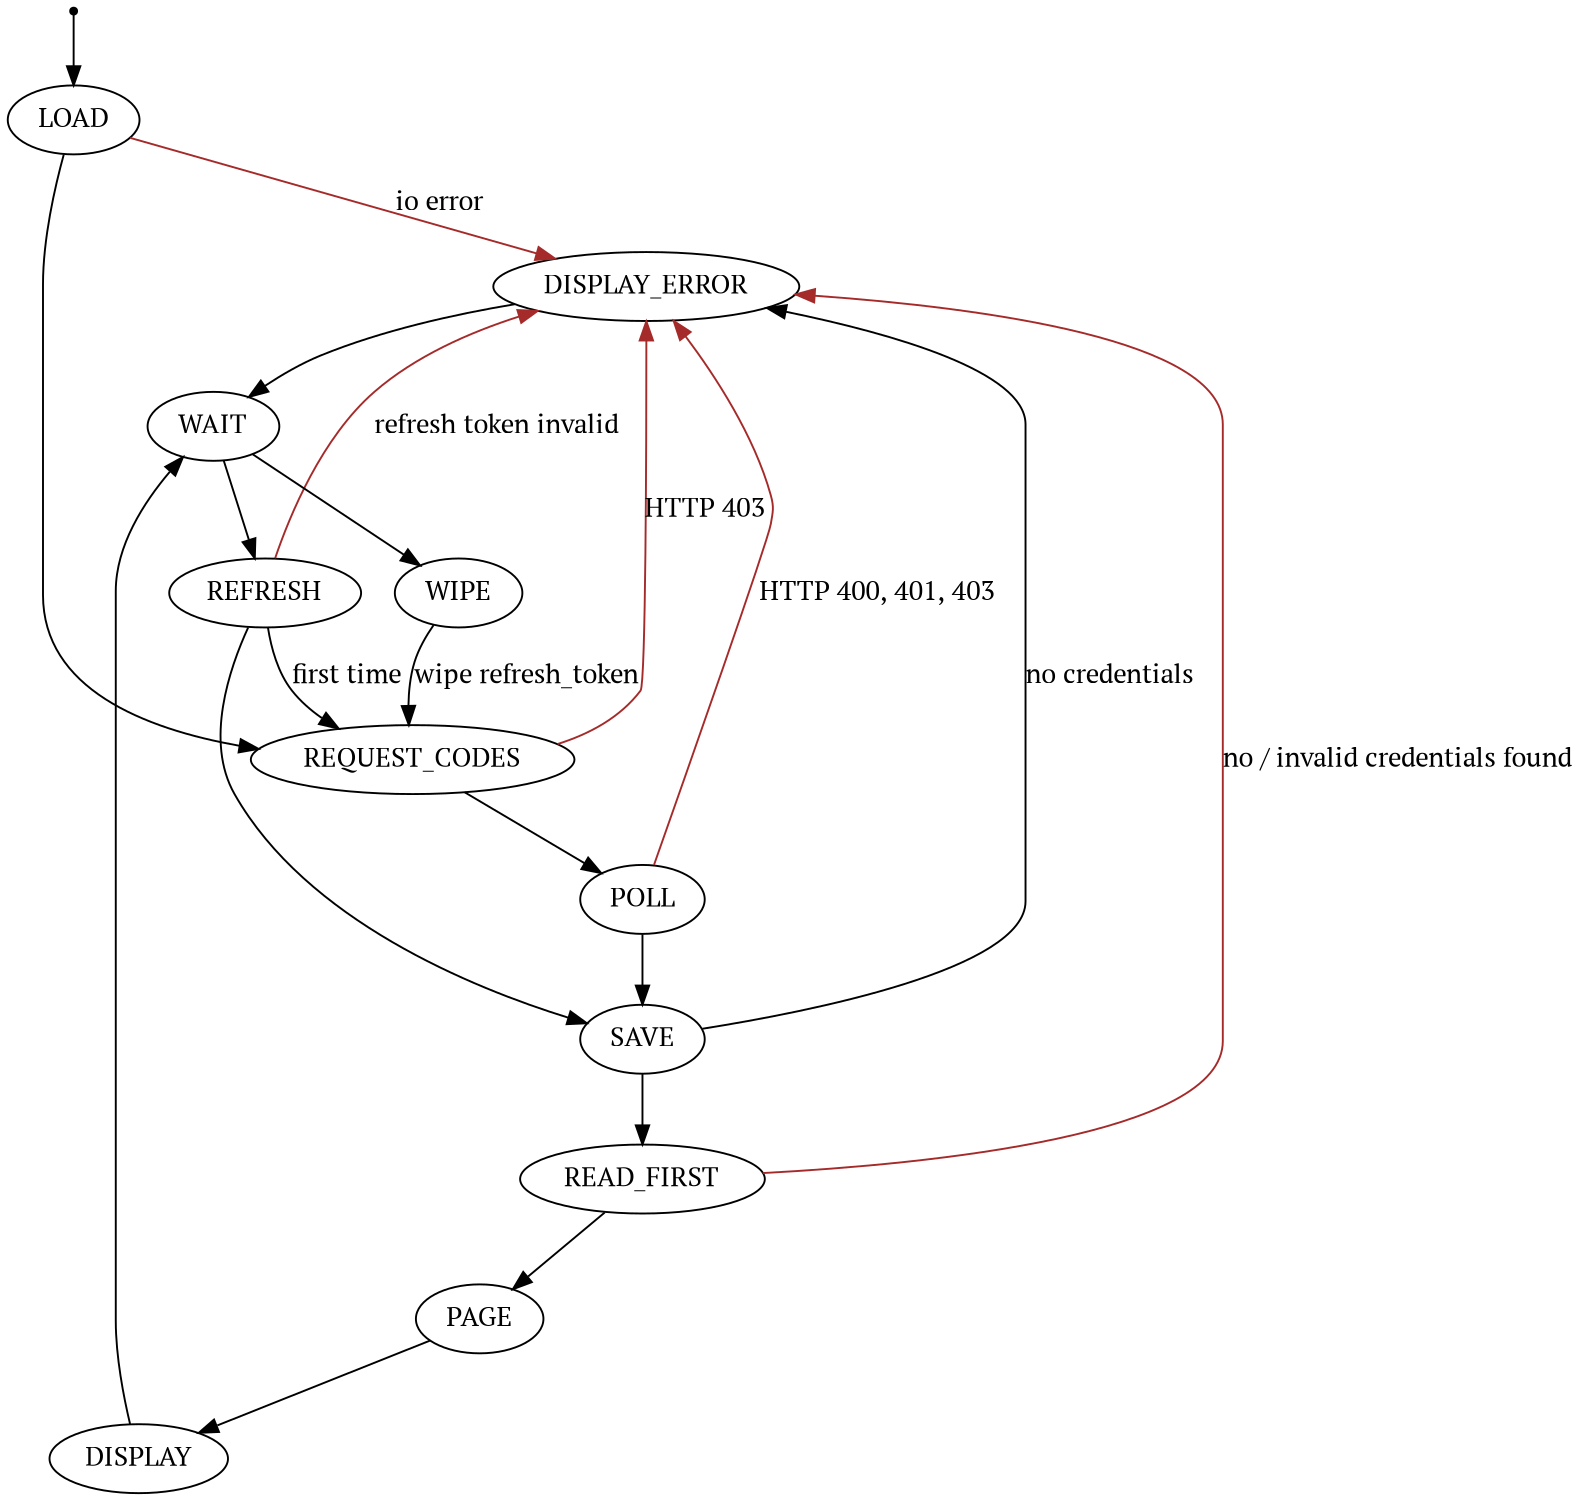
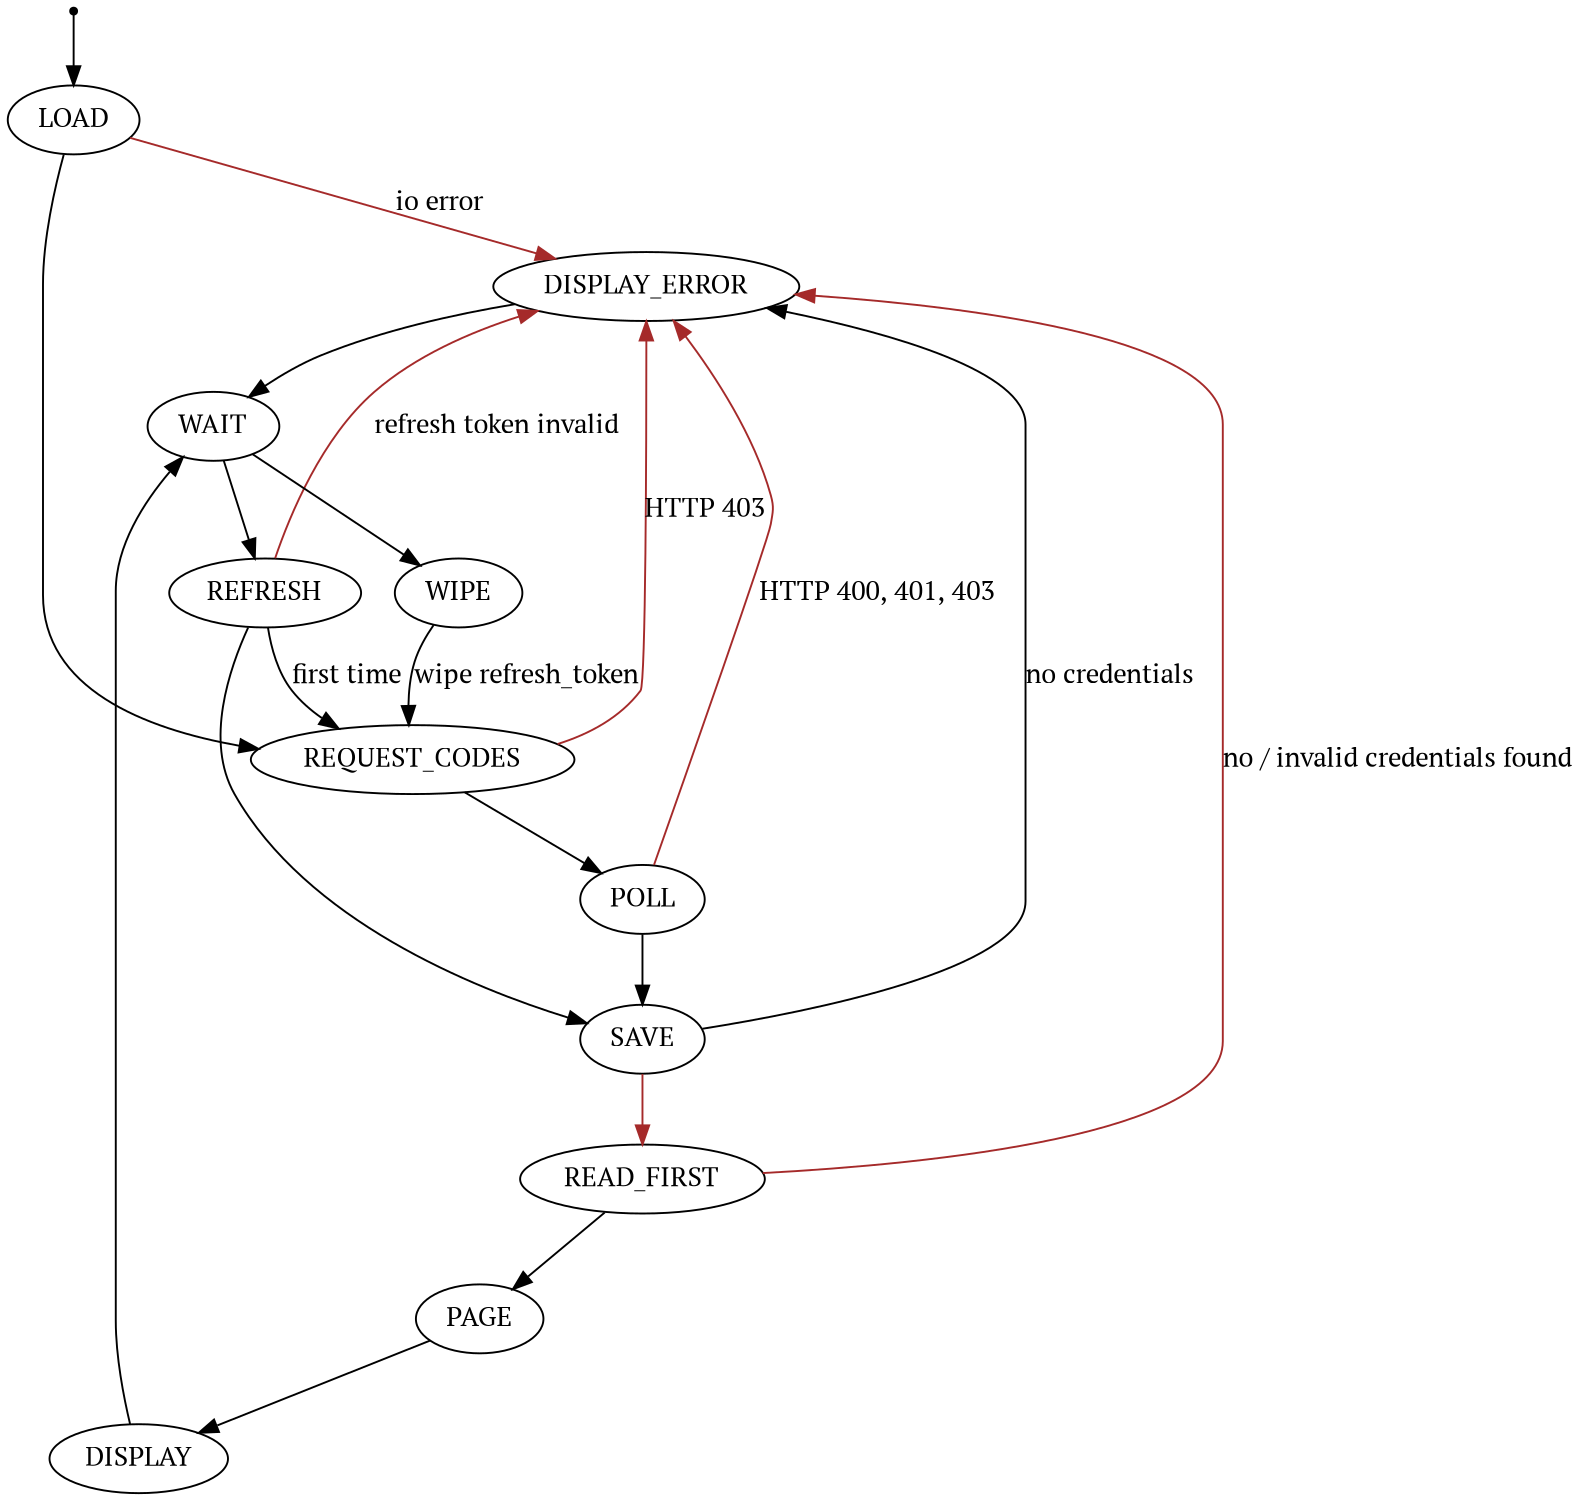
edge "SAVE" -> "READ_FIRST": color black -> brown
